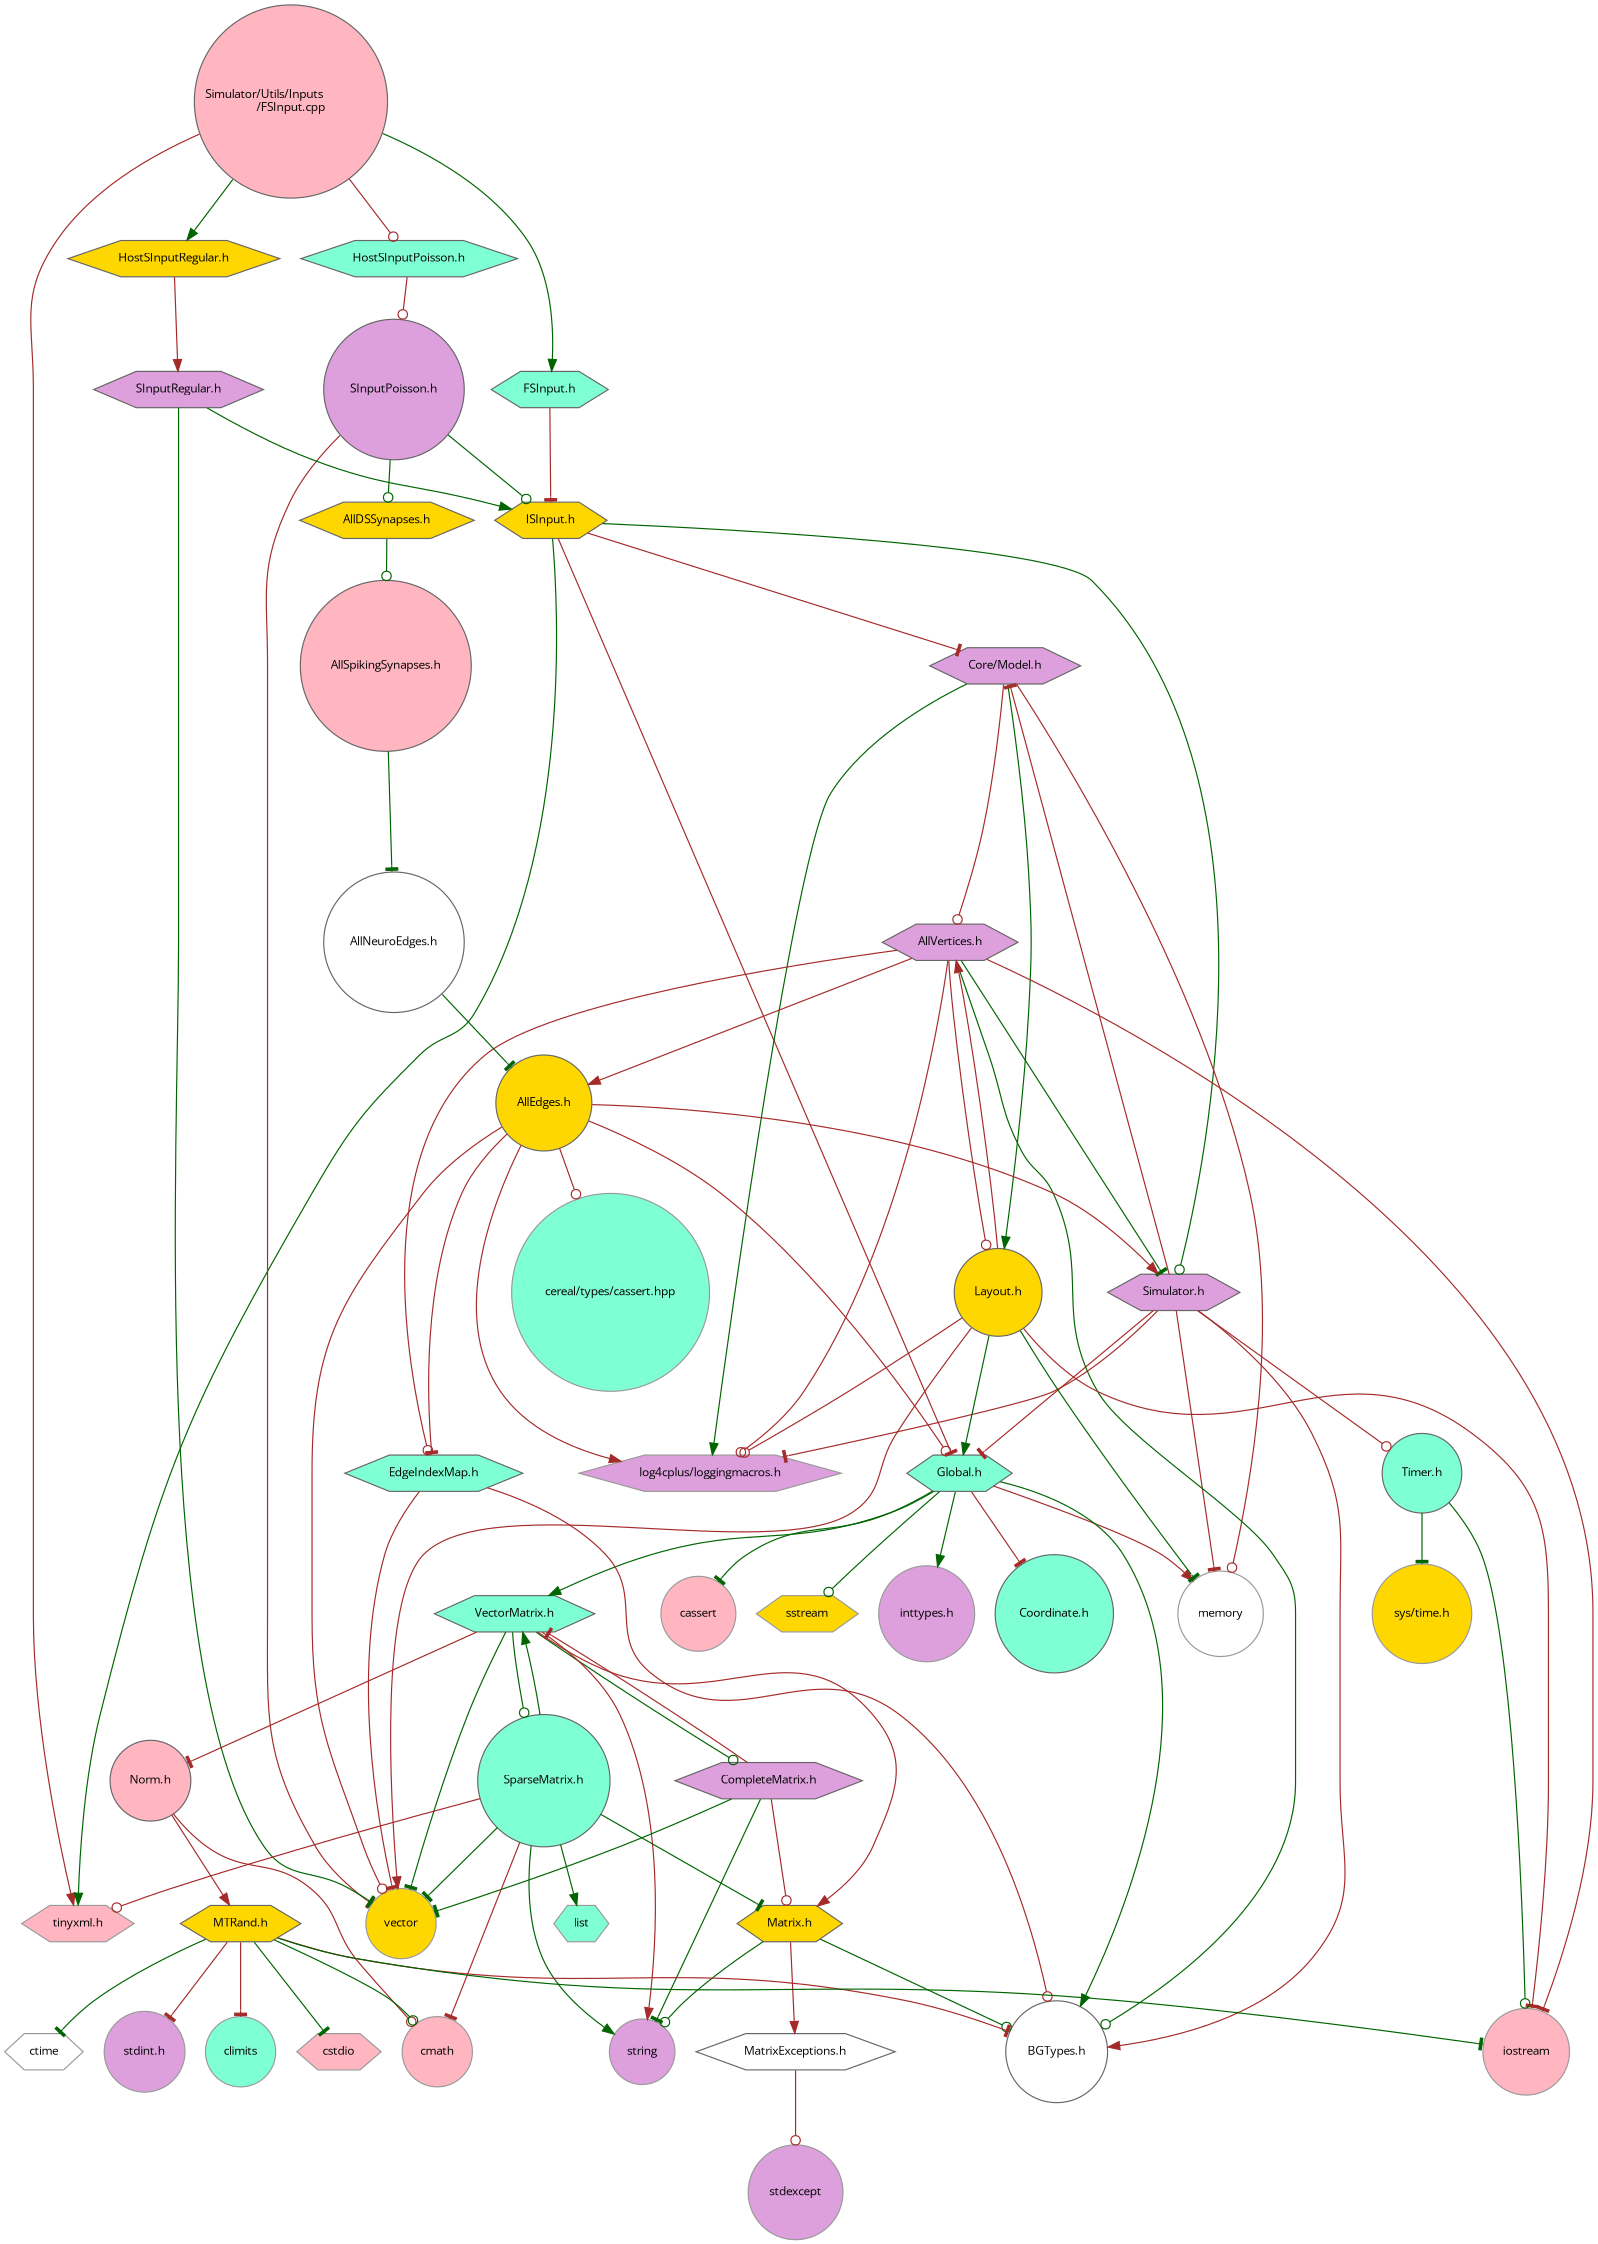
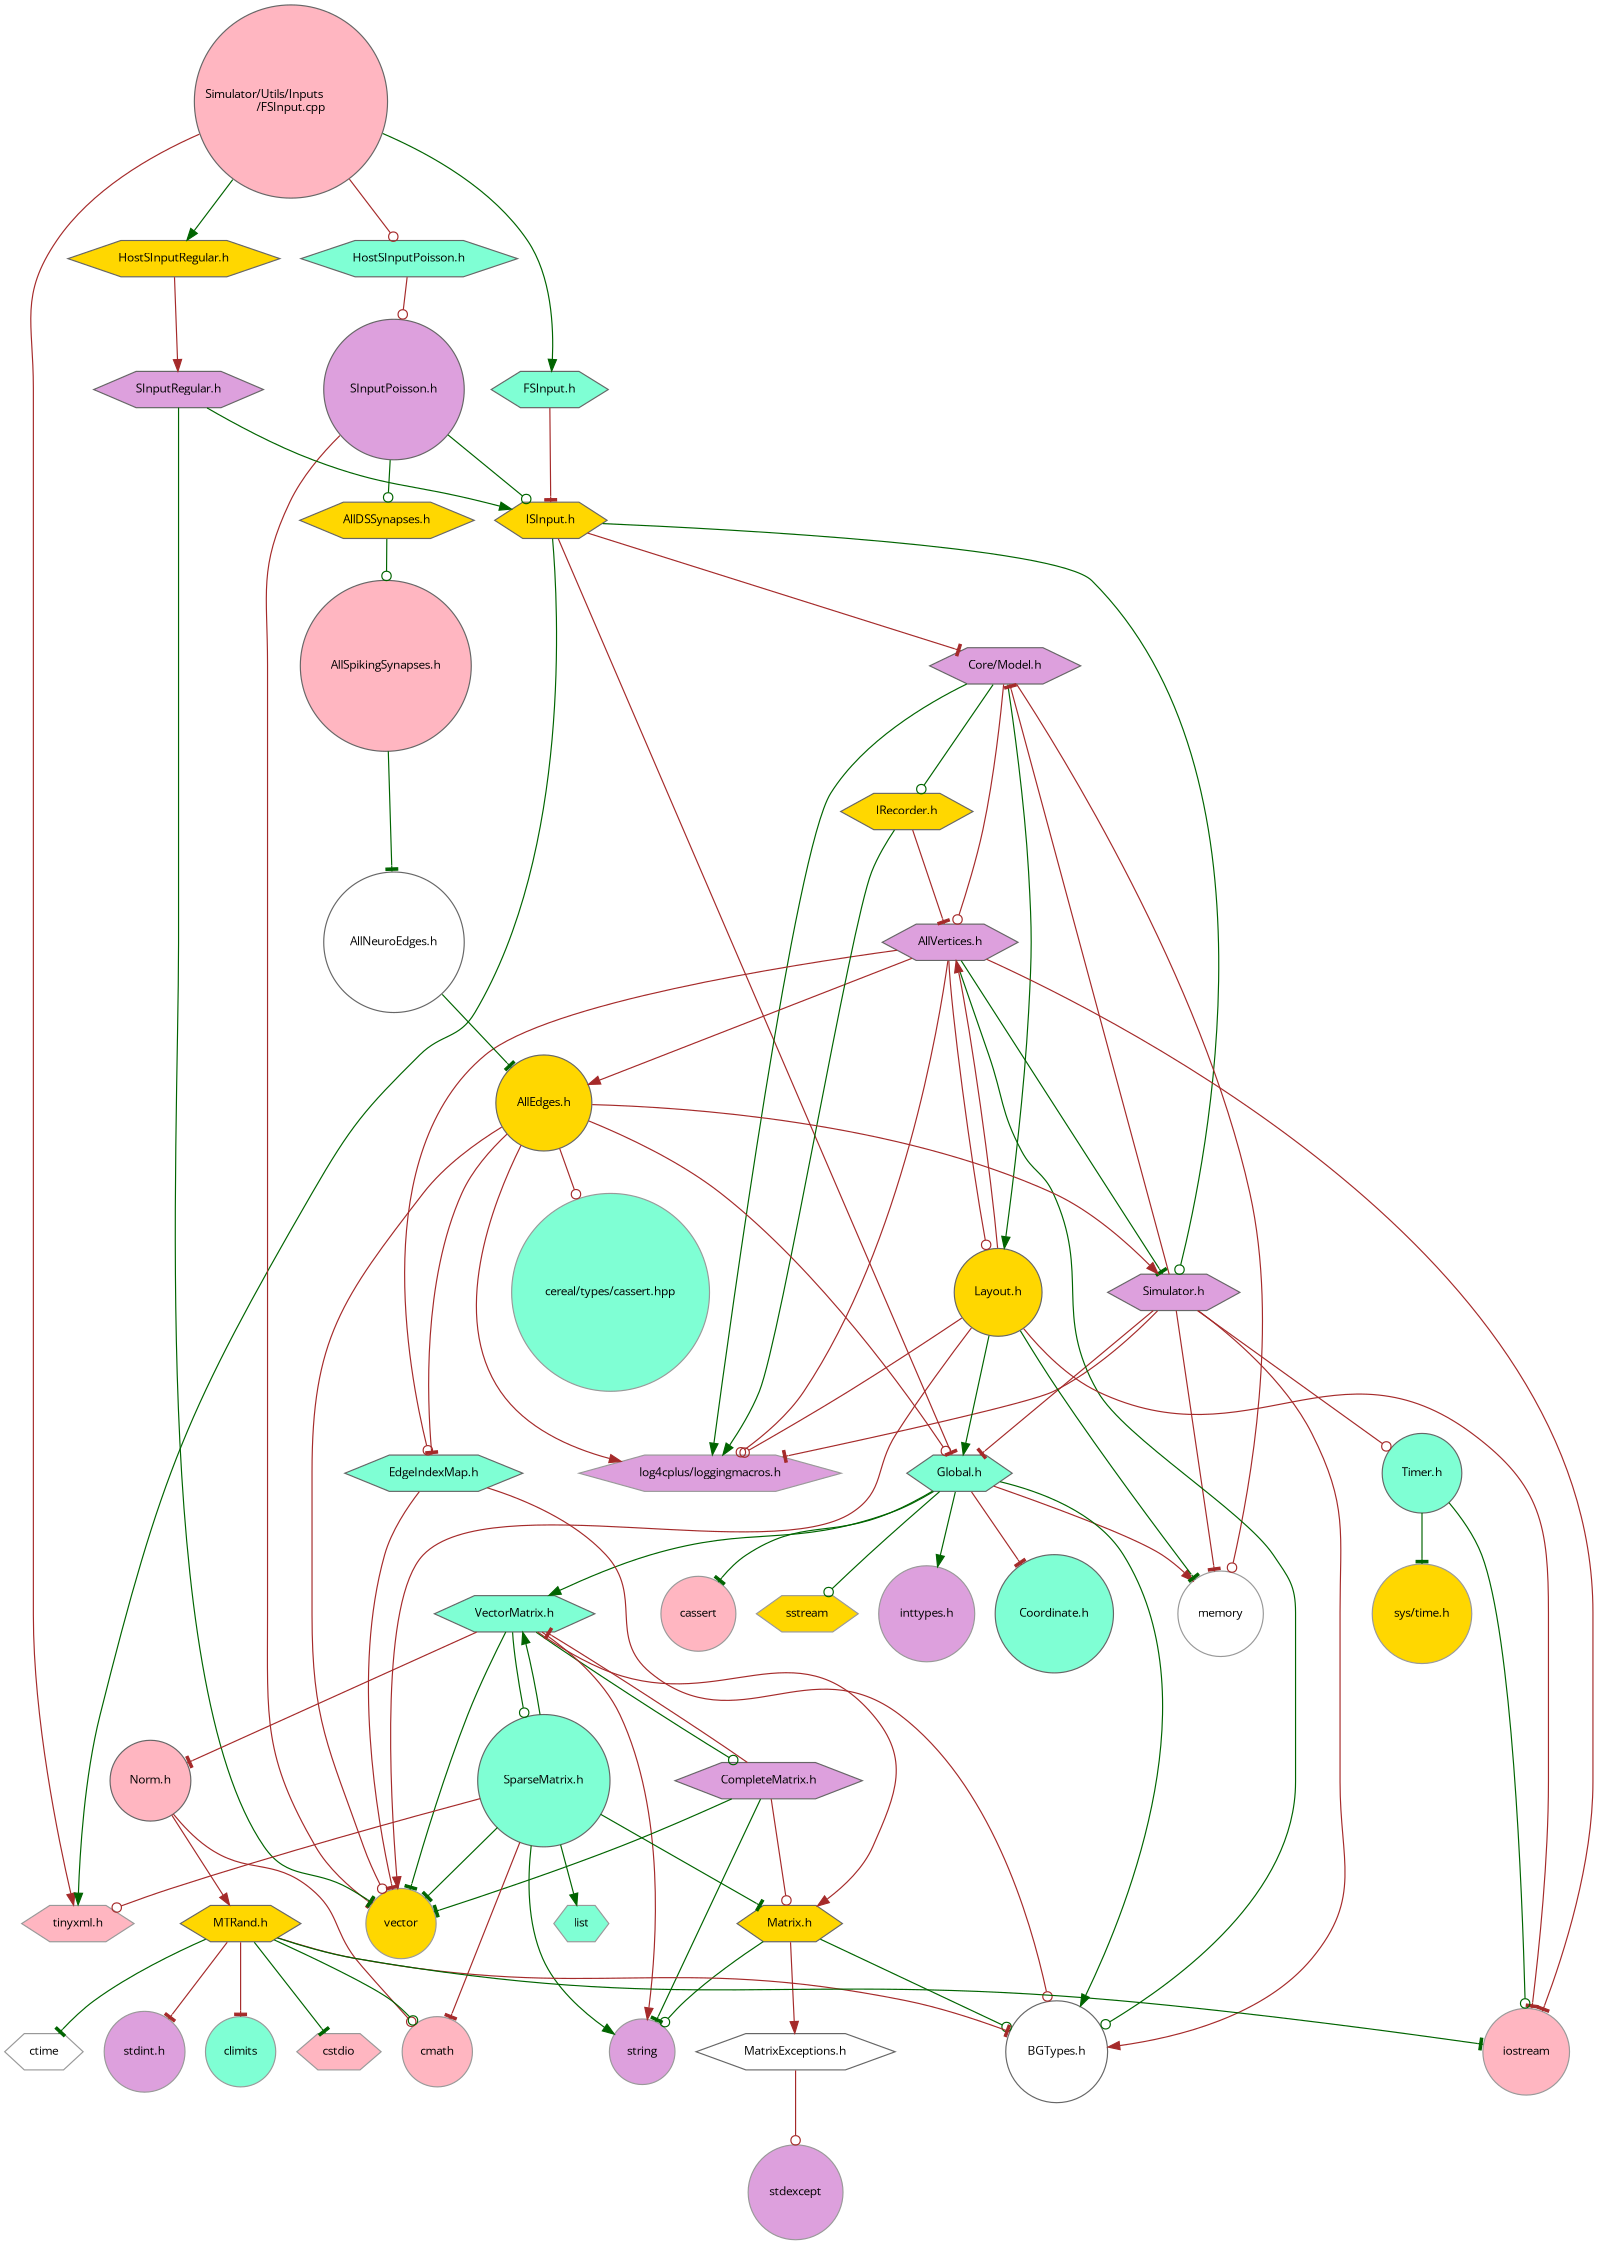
node "IRecorder.h": added
